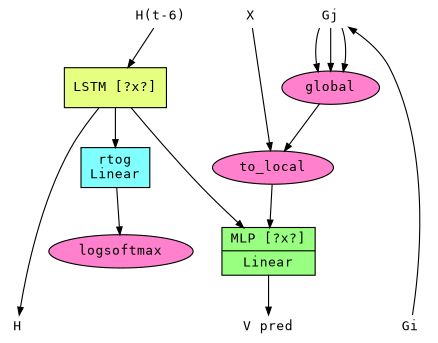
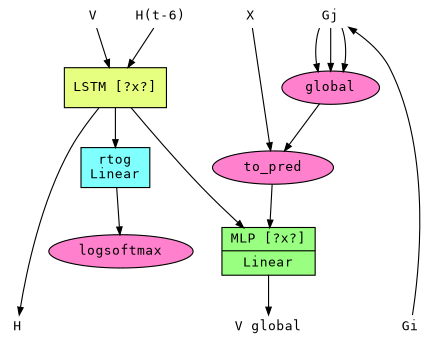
node "V": added
node "to_local": label "to_local" -> "to_pred"
node "V pred": label "V pred" -> "V global"
